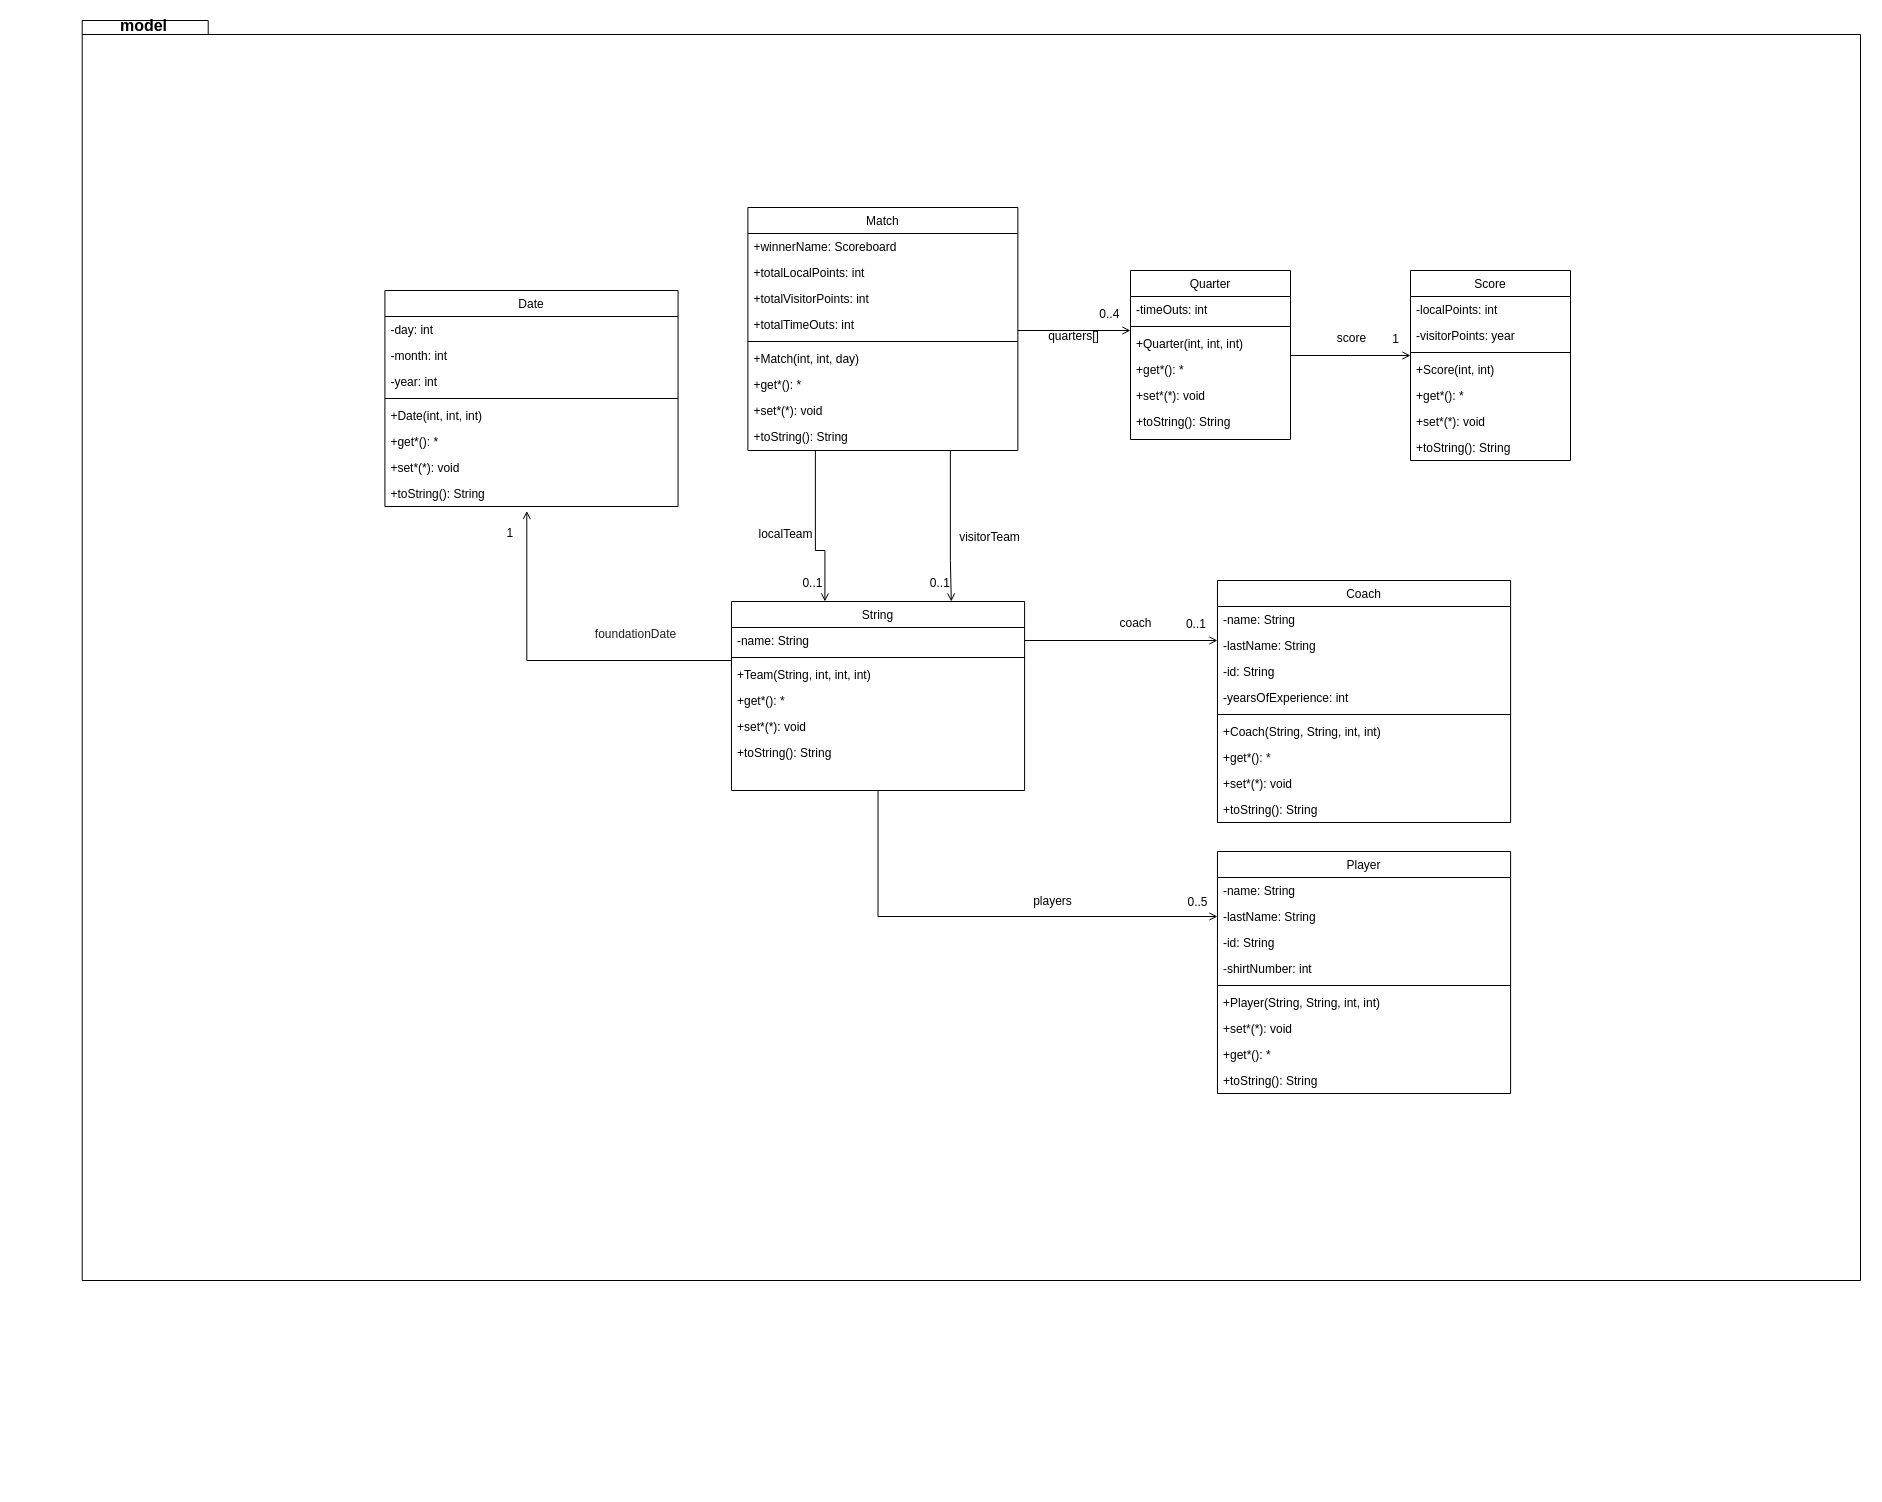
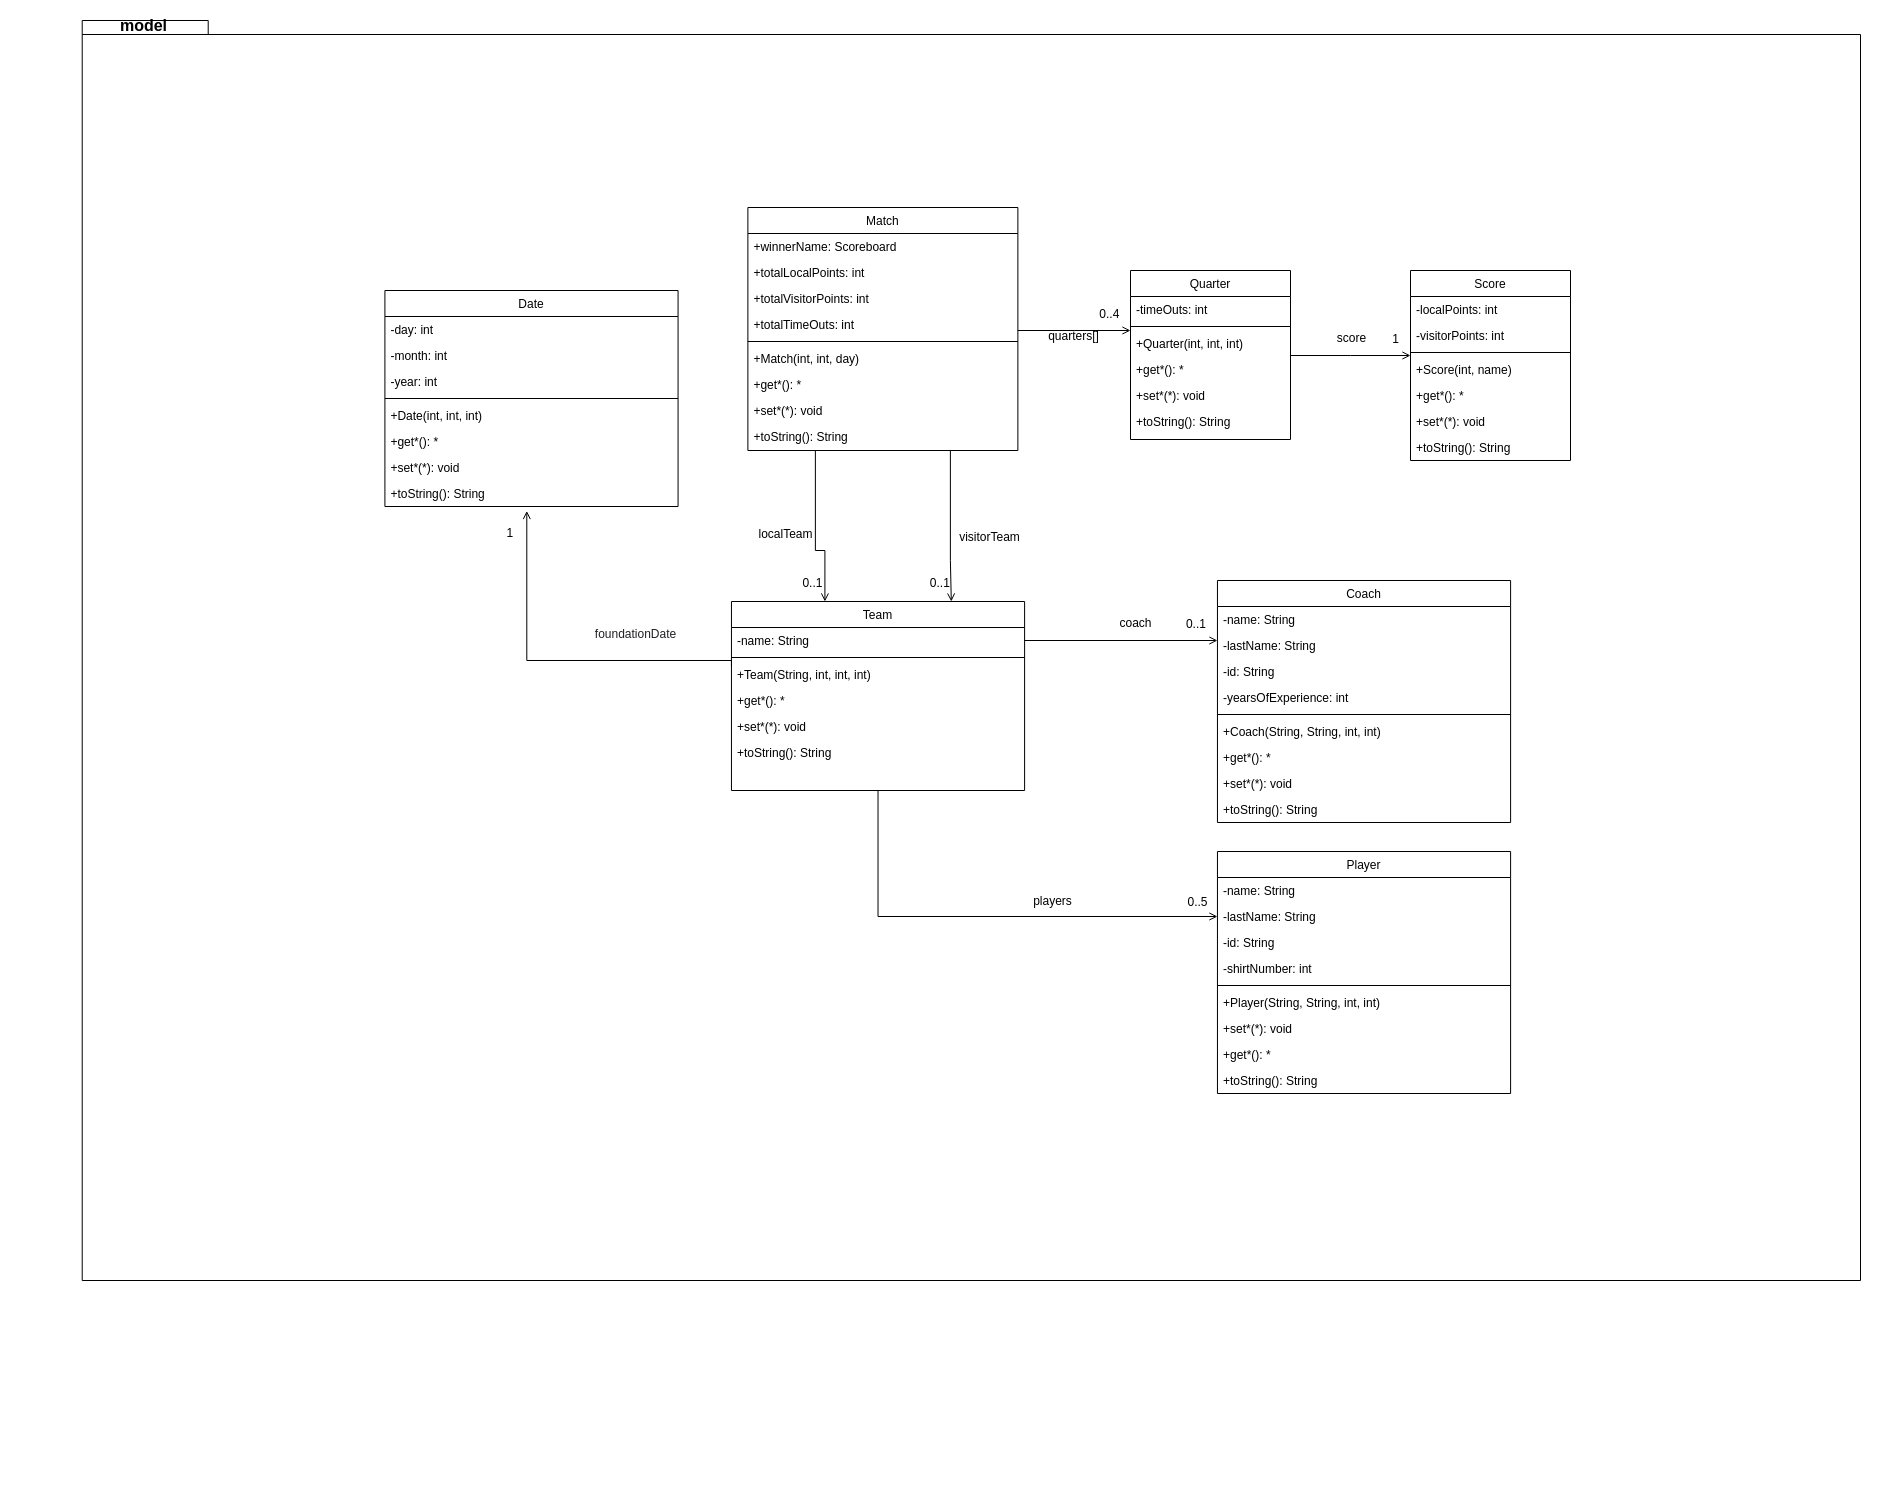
node "-visitorPoints: year": label "-visitorPoints: year" -> "-visitorPoints: int"
node "+Score(int, int)": label "+Score(int, int)" -> "+Score(int, name)"
node "String": label "String" -> "Team"
